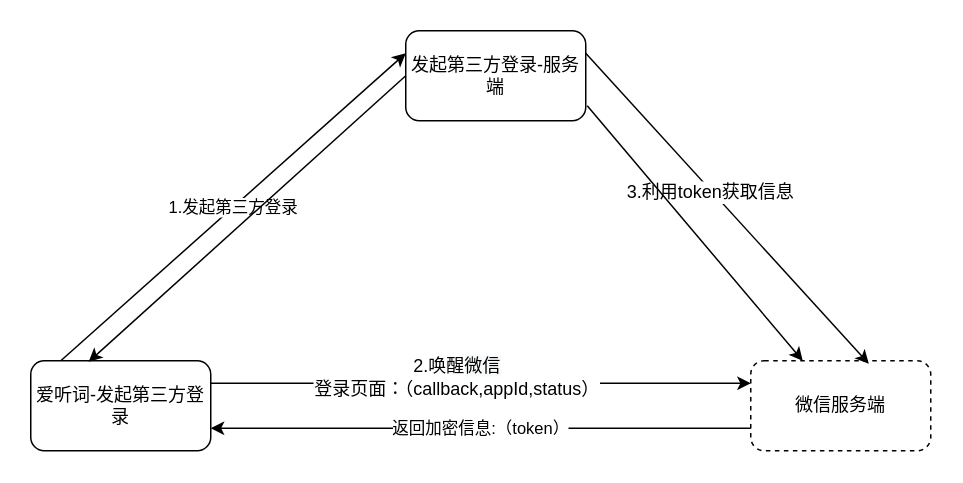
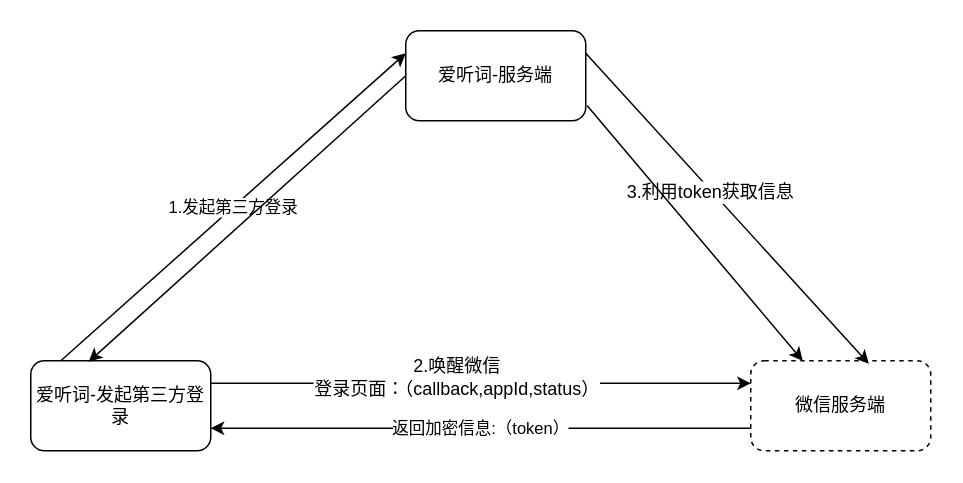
node "发起第三方登录-服务端": label "发起第三方登录-服务端" -> "爱听词-服务端"
